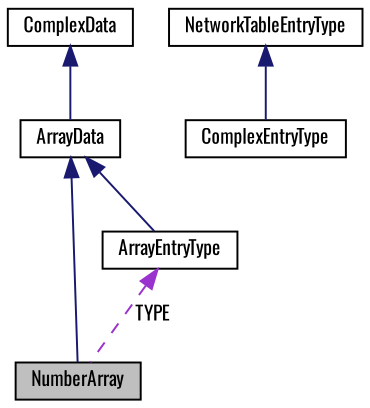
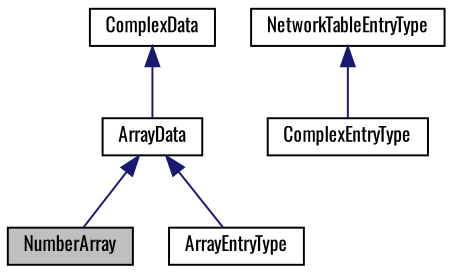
edge "NumberArray" -> "ArrayEntryType": removed, label "TYPE"
